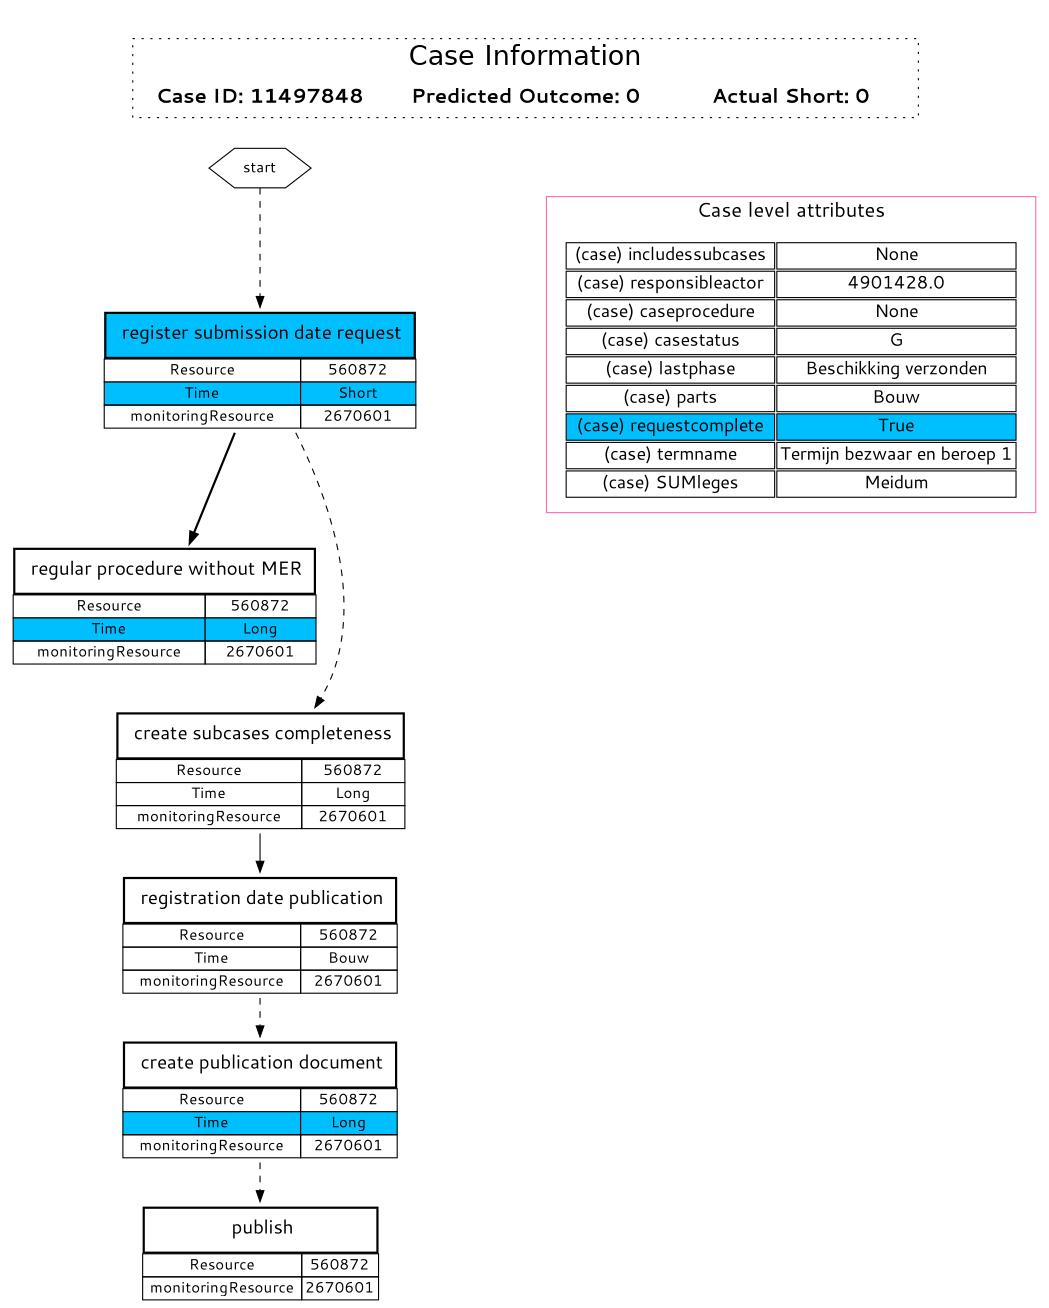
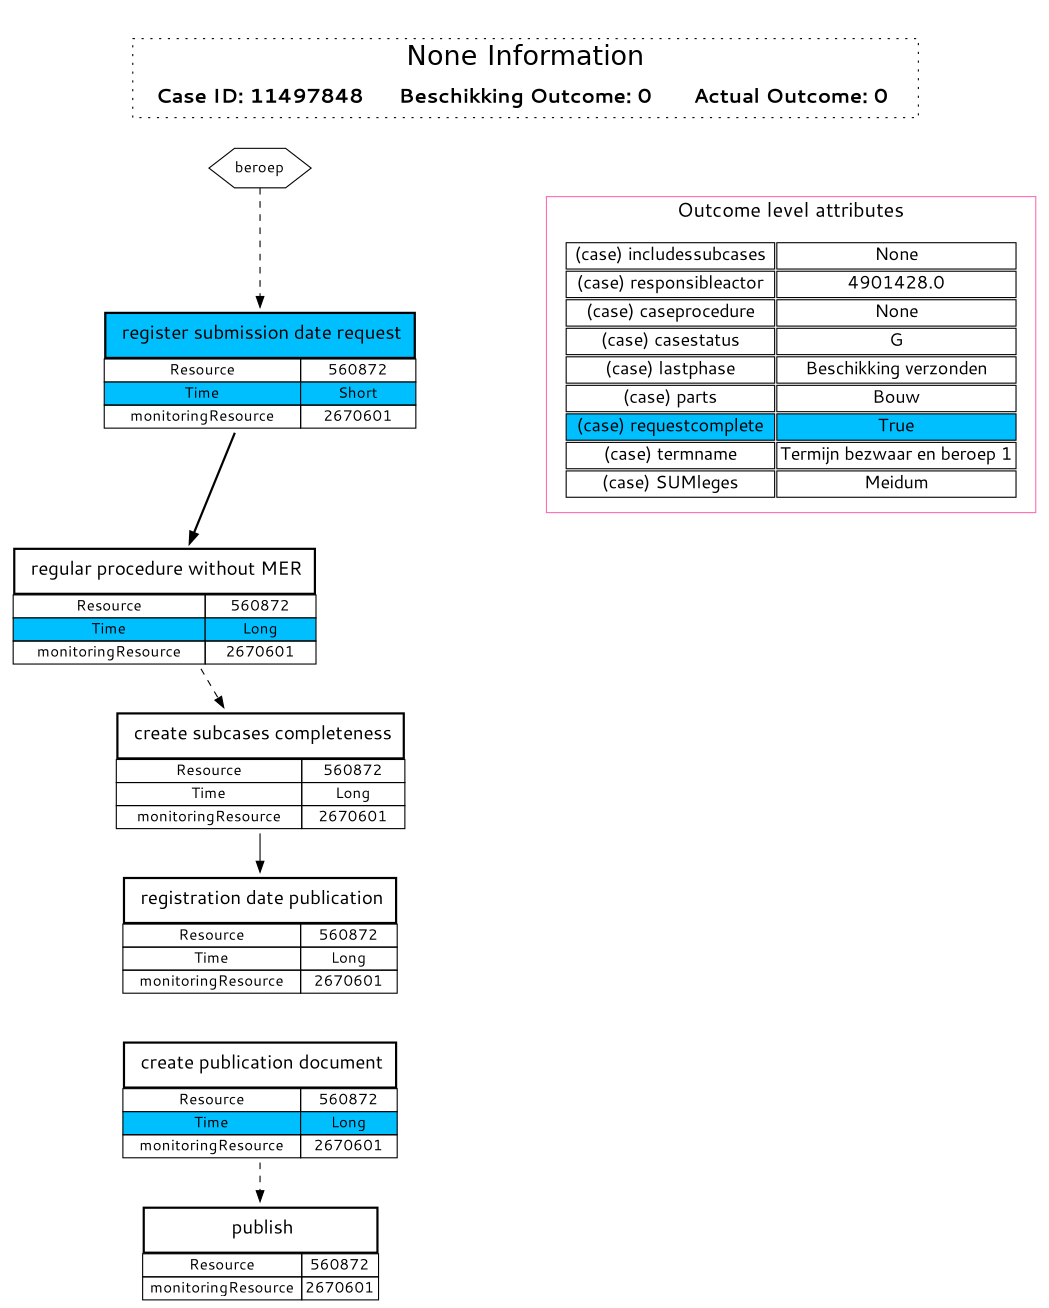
cluster "Case Information": label "Case Information" -> "None Information"
node "Predicted Outcome: 0": label "Predicted Outcome: 0" -> "Beschikking Outcome: 0"
node "Actual Short: 0": label "Actual Short: 0" -> "Actual Outcome: 0"
node "start": label "start" -> "beroep"
cluster "Case level attributes": label "Case level attributes" -> "Outcome level attributes"
edge "register submission date request" -> "create subcases completeness": now "regular procedure without MER" -> "create subcases completeness"
node "registration date publication": text "Bouw" -> "Long"
edge "registration date publication" -> "create publication document": removed
